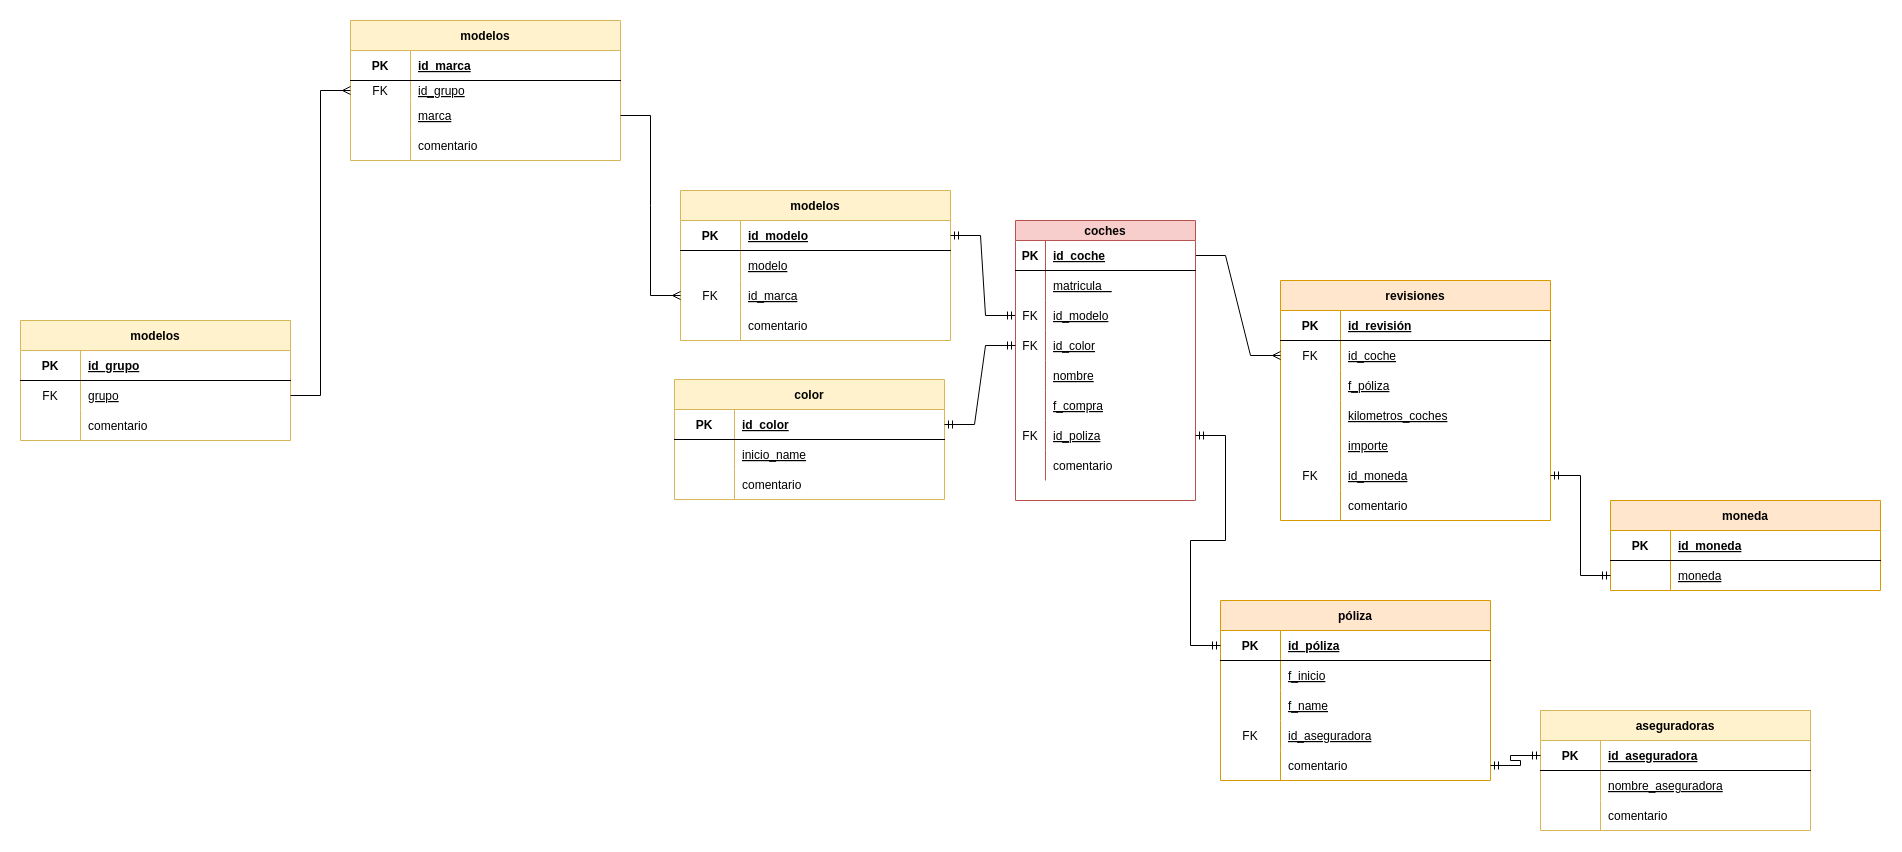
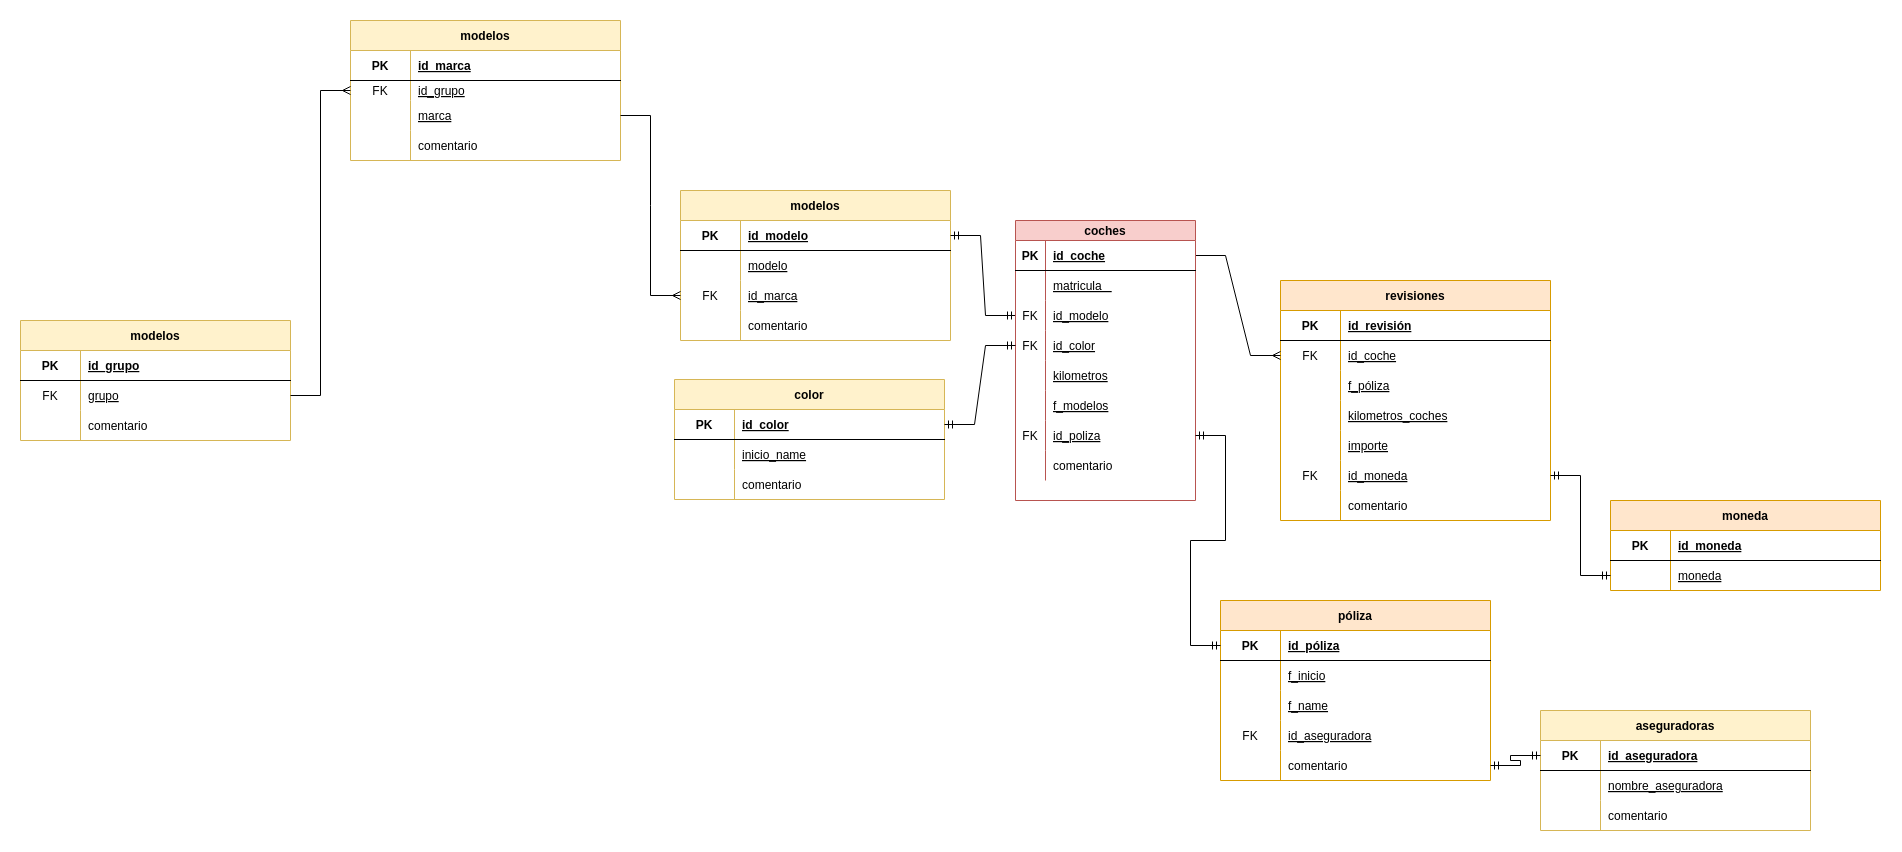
node "nombre": label "nombre" -> "kilometros"
node "f_compra": label "f_compra" -> "f_modelos"
